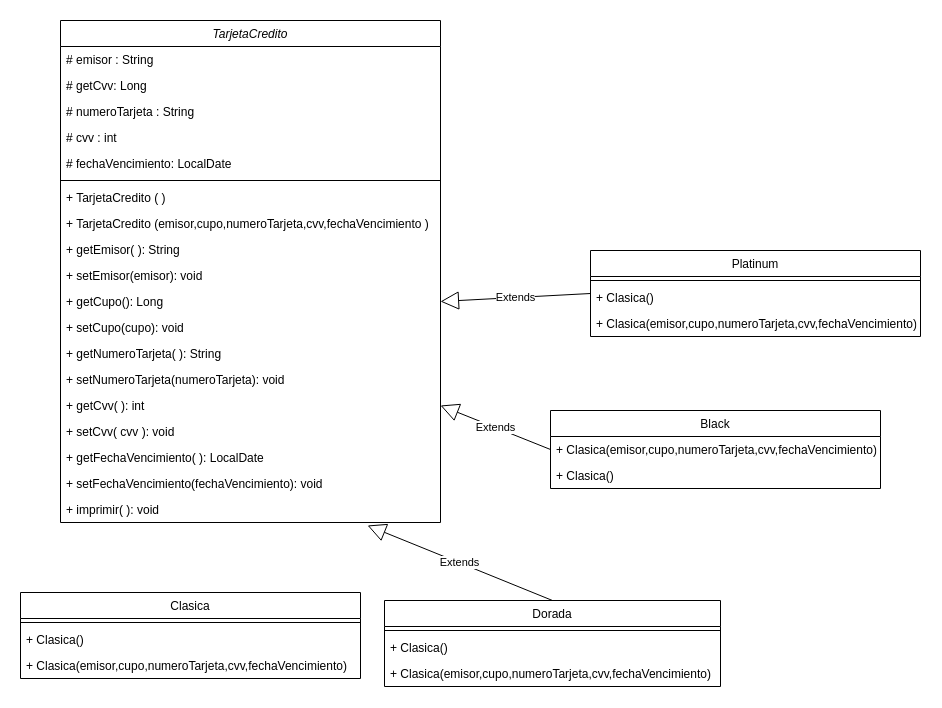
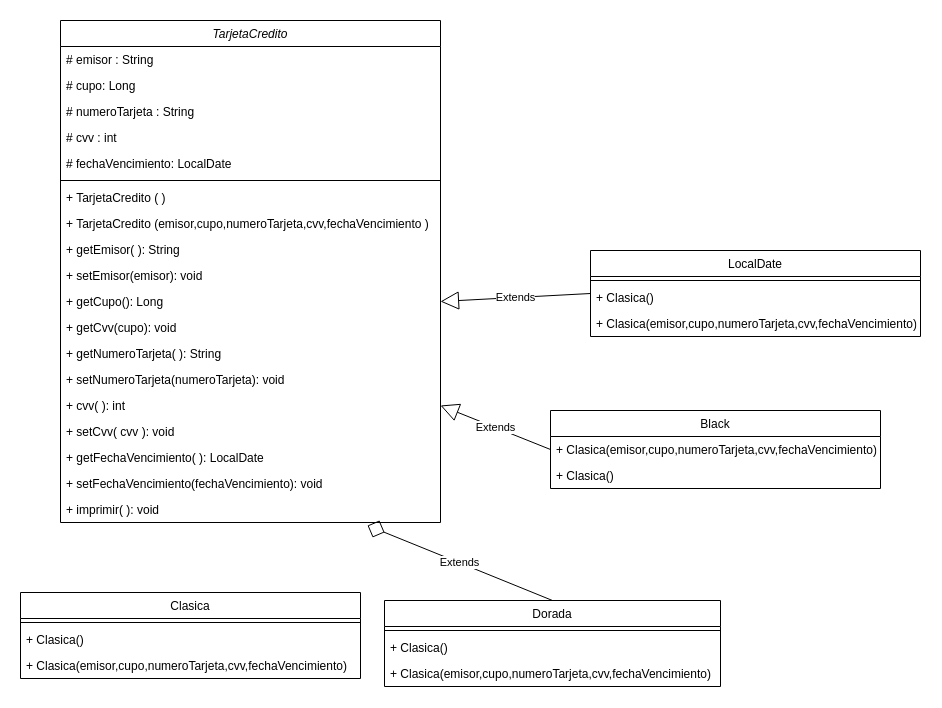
node "# getCvv: Long": label "# getCvv: Long" -> "# cupo: Long"
node "Platinum": label "Platinum" -> "LocalDate"
node "+ setCupo(cupo): void": label "+ setCupo(cupo): void" -> "+ getCvv(cupo): void"
node "+ getCvv( ): int": label "+ getCvv( ): int" -> "+ cvv( ): int"
edge "Dorada" -> "+ imprimir( ): void": arrowhead block -> diamond
